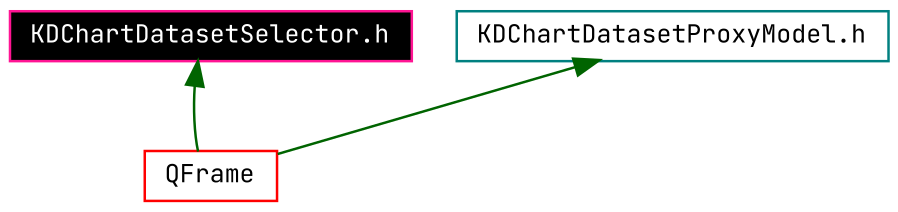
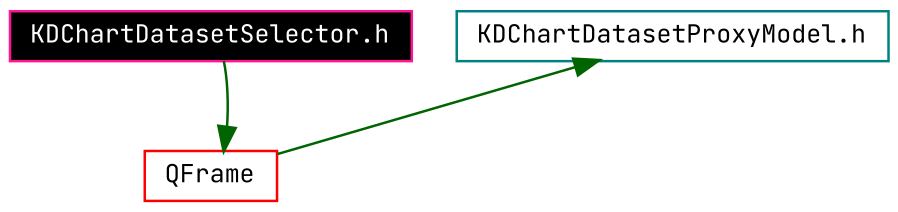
edge "QFrame" -> "KDChartDatasetSelector.h": reversed
